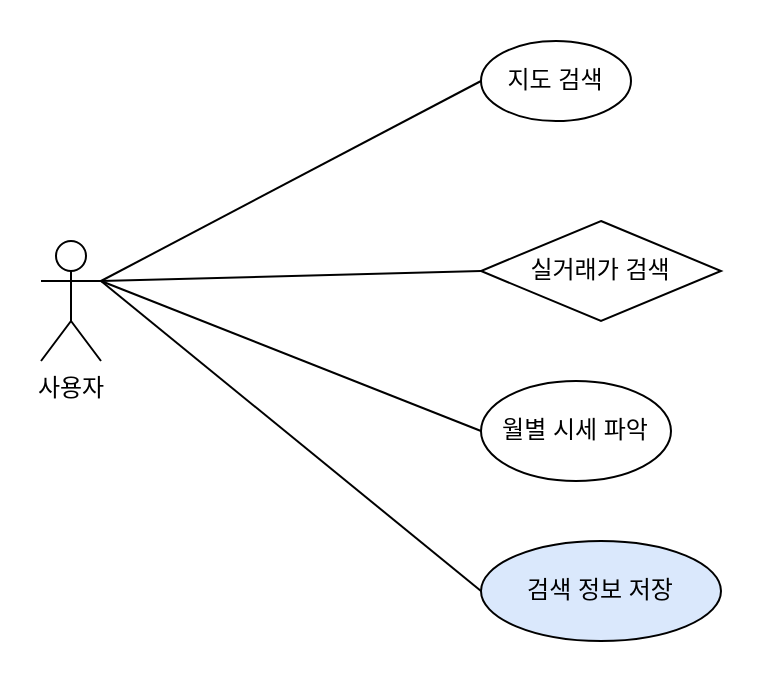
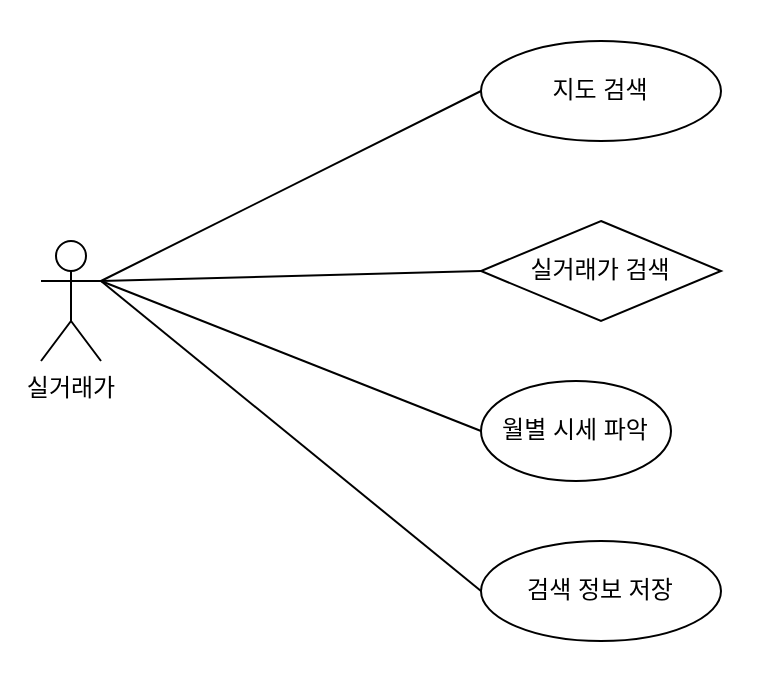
node "지도 검색": size 150x80 -> 240x100
node "사용자": label "사용자" -> "실거래가"
node "검색 정보 저장": fillcolor #dae8fc -> #ffffff
